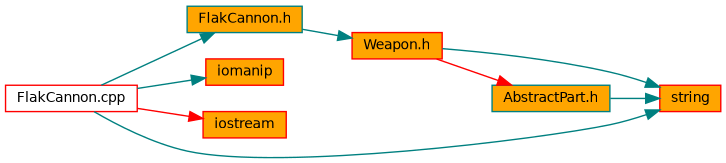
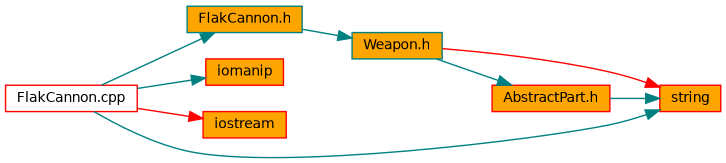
node "Weapon.h": color red -> teal
edge "Weapon.h" -> "string": color teal -> red
edge "Weapon.h" -> "AbstractPart.h": color red -> teal
node "AbstractPart.h": color teal -> red
